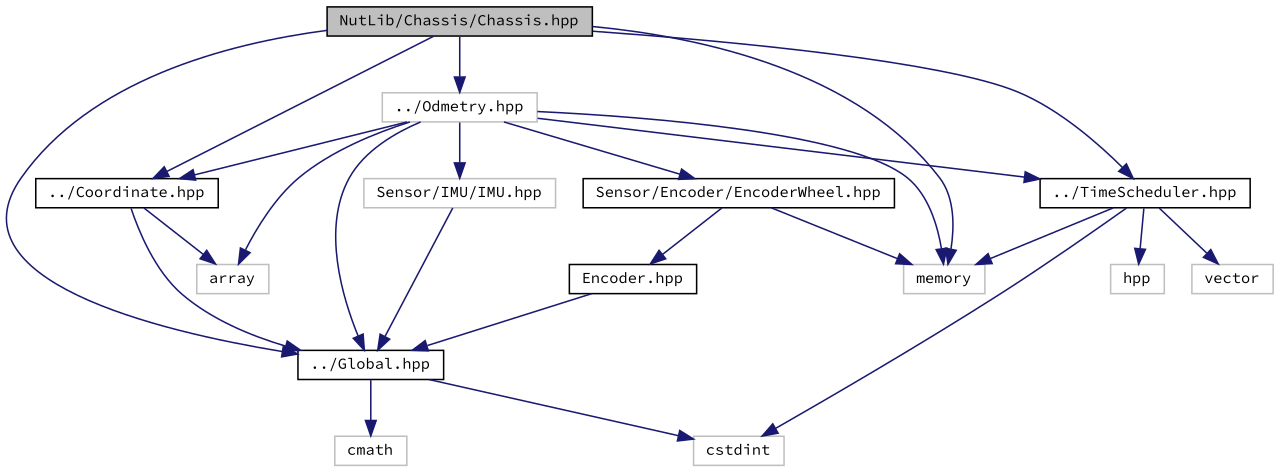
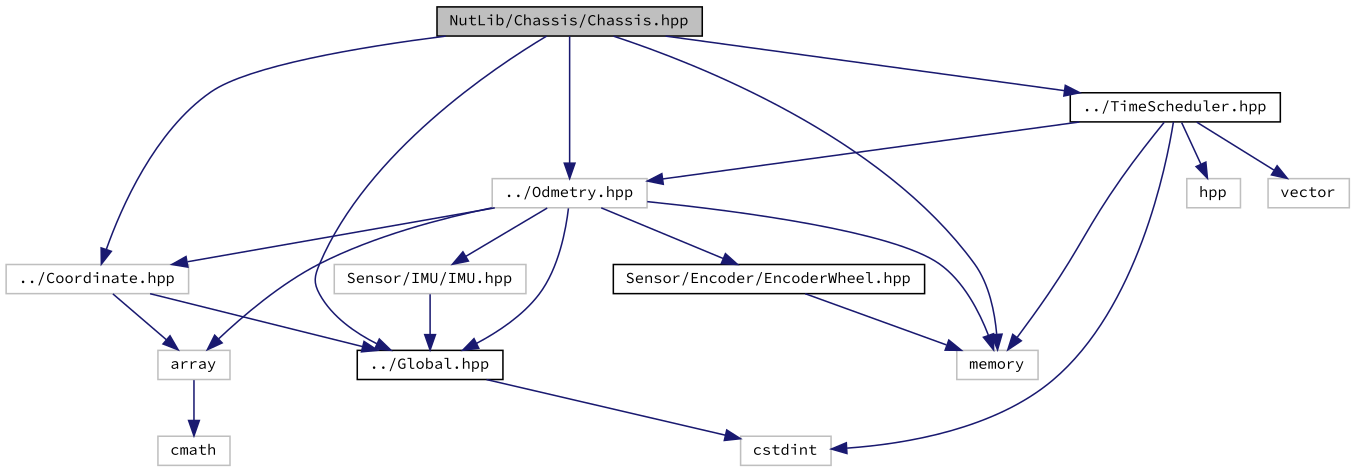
edge "../Odmetry.hpp" -> "../TimeScheduler.hpp": reversed
node "../Coordinate.hpp": color black -> grey75
node "Encoder.hpp": removed
edge "../Global.hpp" -> "cmath": now "array" -> "cmath"
